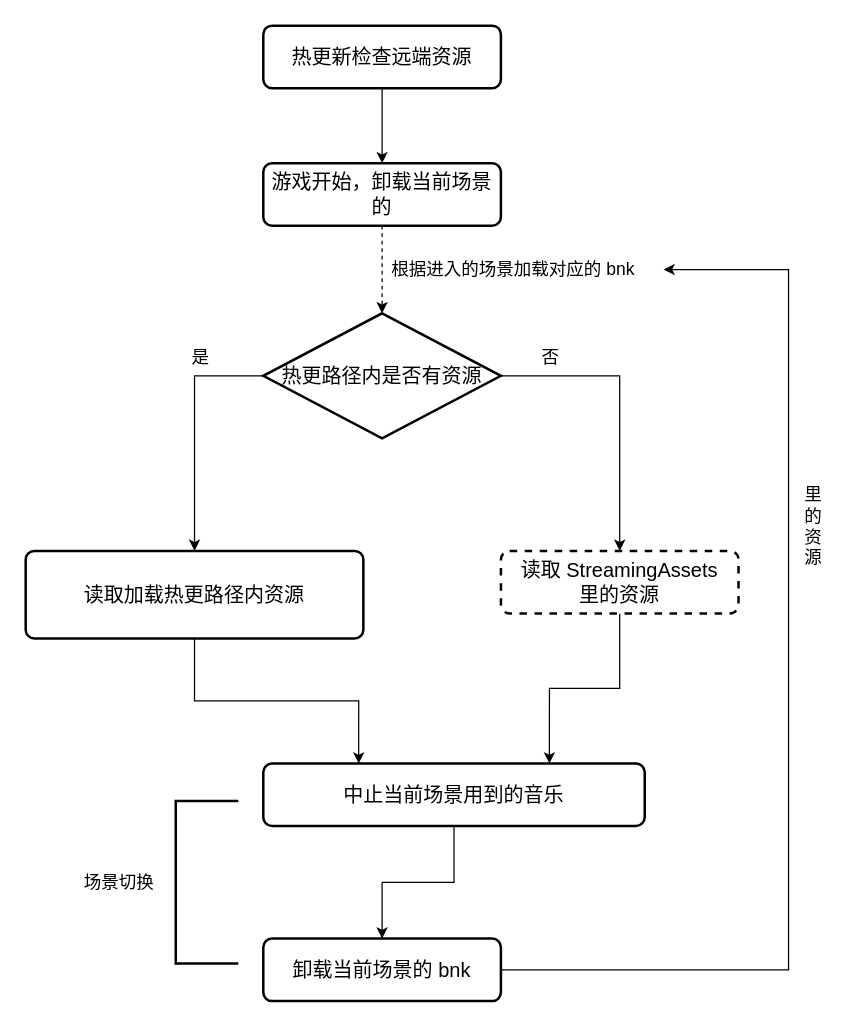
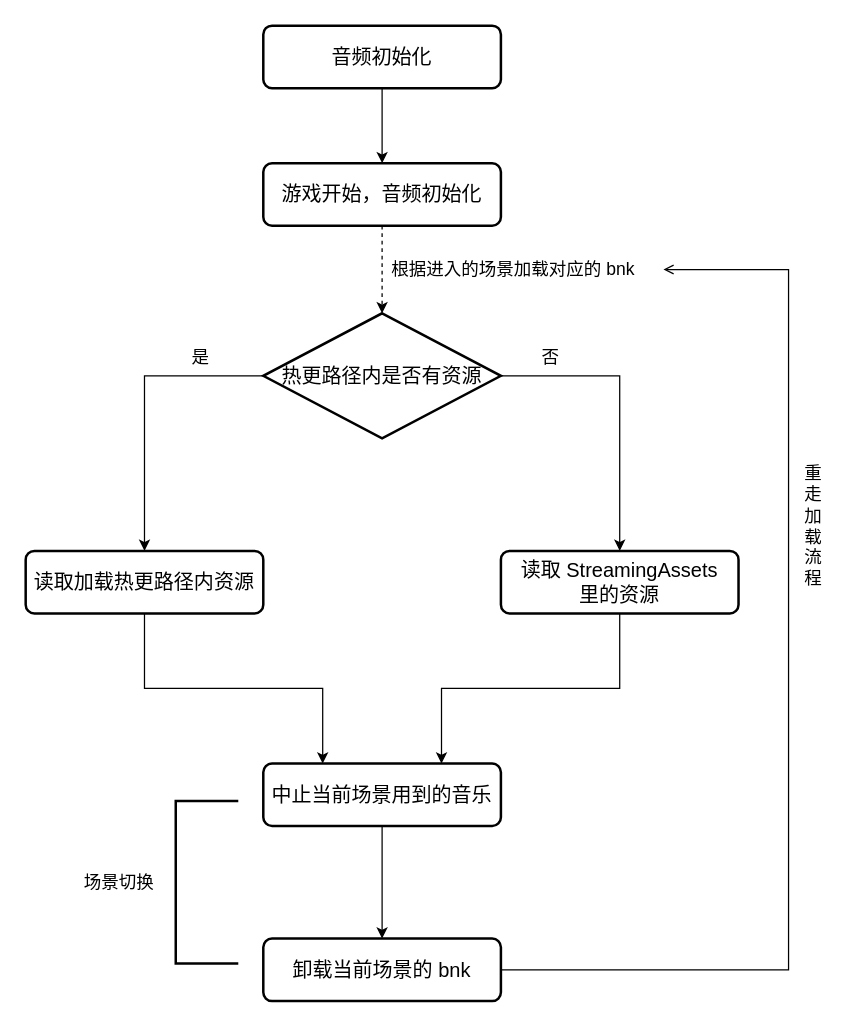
node "热更新检查远端资源": label "热更新检查远端资源" -> "音频初始化"
node "游戏开始，卸载当前场景的": label "游戏开始，卸载当前场景的" -> "游戏开始，音频初始化"
edge "卸载当前场景的 bnk" -> "根据进入的场景加载对应的 bnk": arrowhead classic -> open
node "里的资源": label "里的资源" -> "重走加载流程"
node "读取 StreamingAssets 里的资源": style dashed -> solid
node "读取加载热更路径内资源": size 338x88 -> 238x63
node "中止当前场景用到的音乐": size 381x63 -> 238x63
